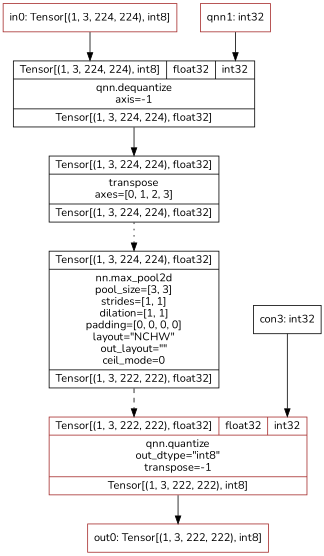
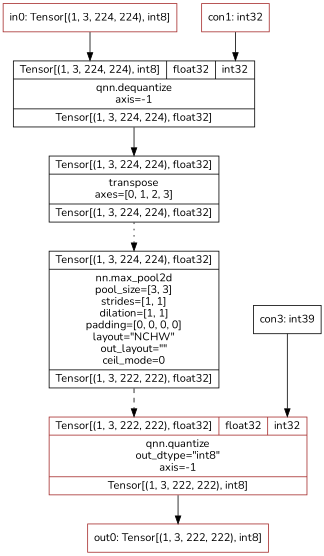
node "qnn1: int32": label "qnn1: int32" -> "con1: int32"
node "con3: int32": label "con3: int32" -> "con3: int39"
node "Tensor[(1, 3, 222, 222), float32]": text "transpose=-1" -> "axis=-1"
